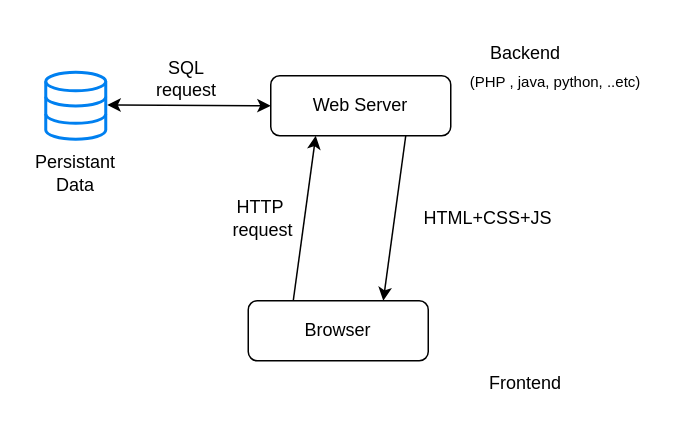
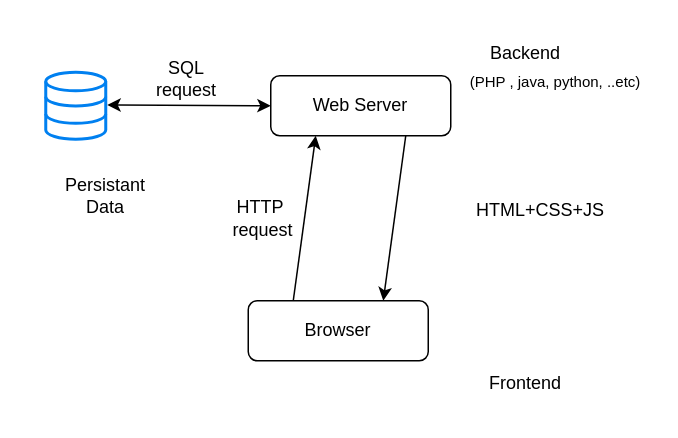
node "Persistant Data": moved (76, 173) -> (106, 196)
node "HTML+CSS+JS": moved (488, 218) -> (541, 211)
